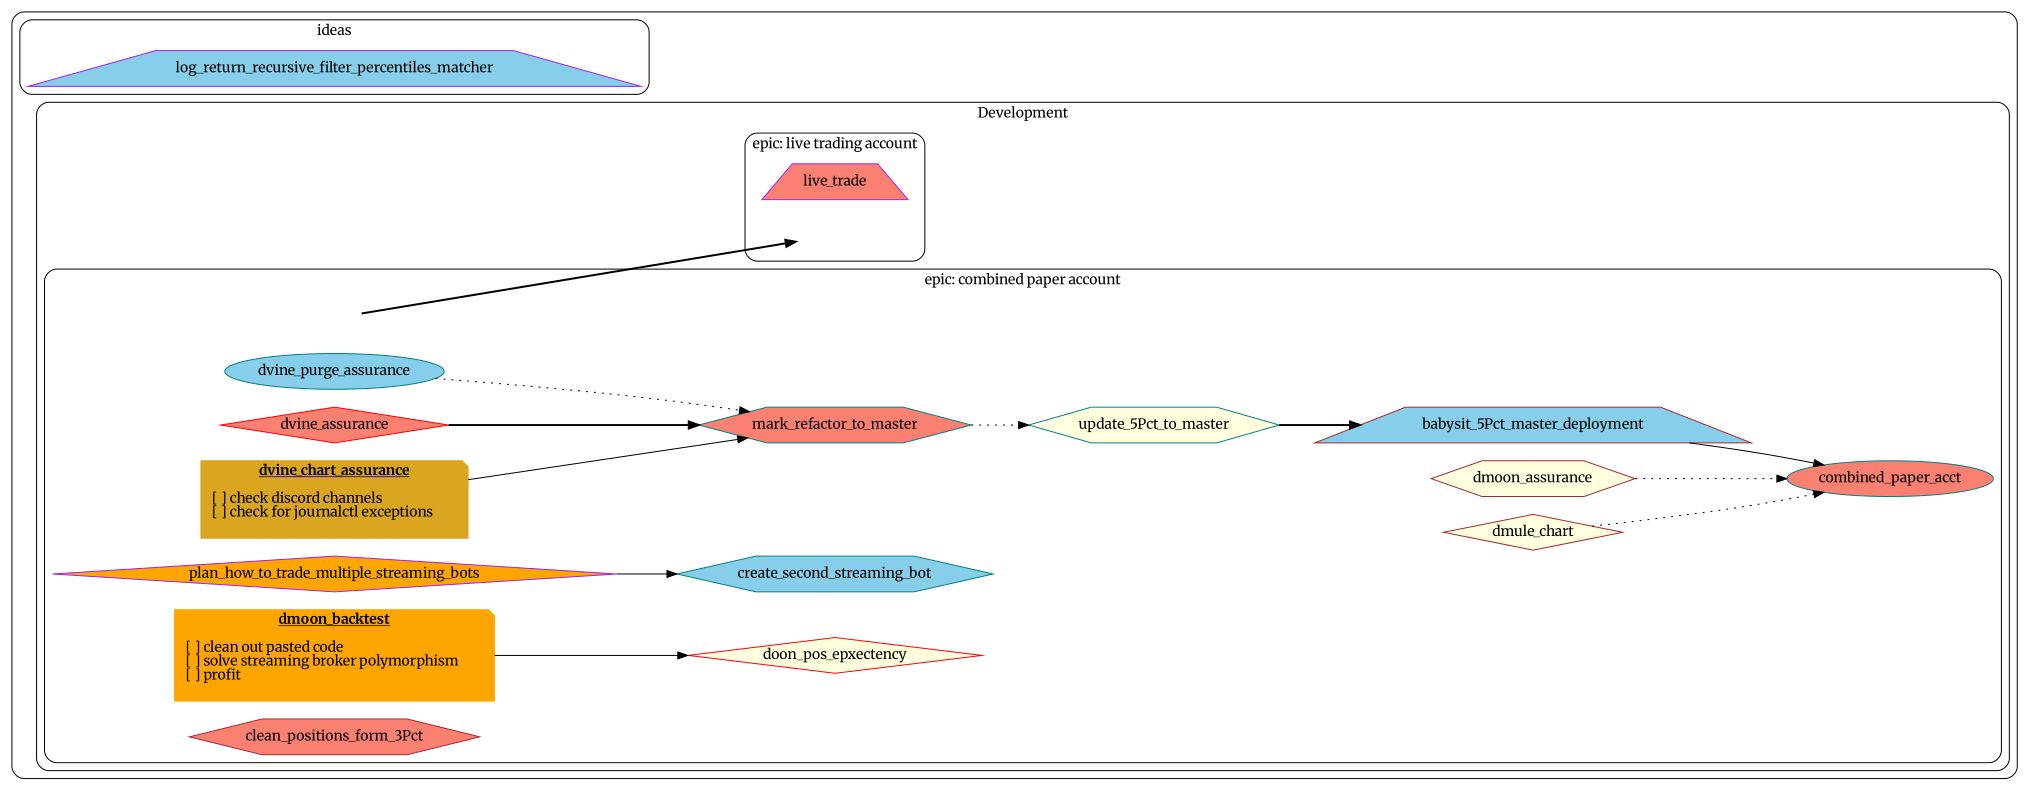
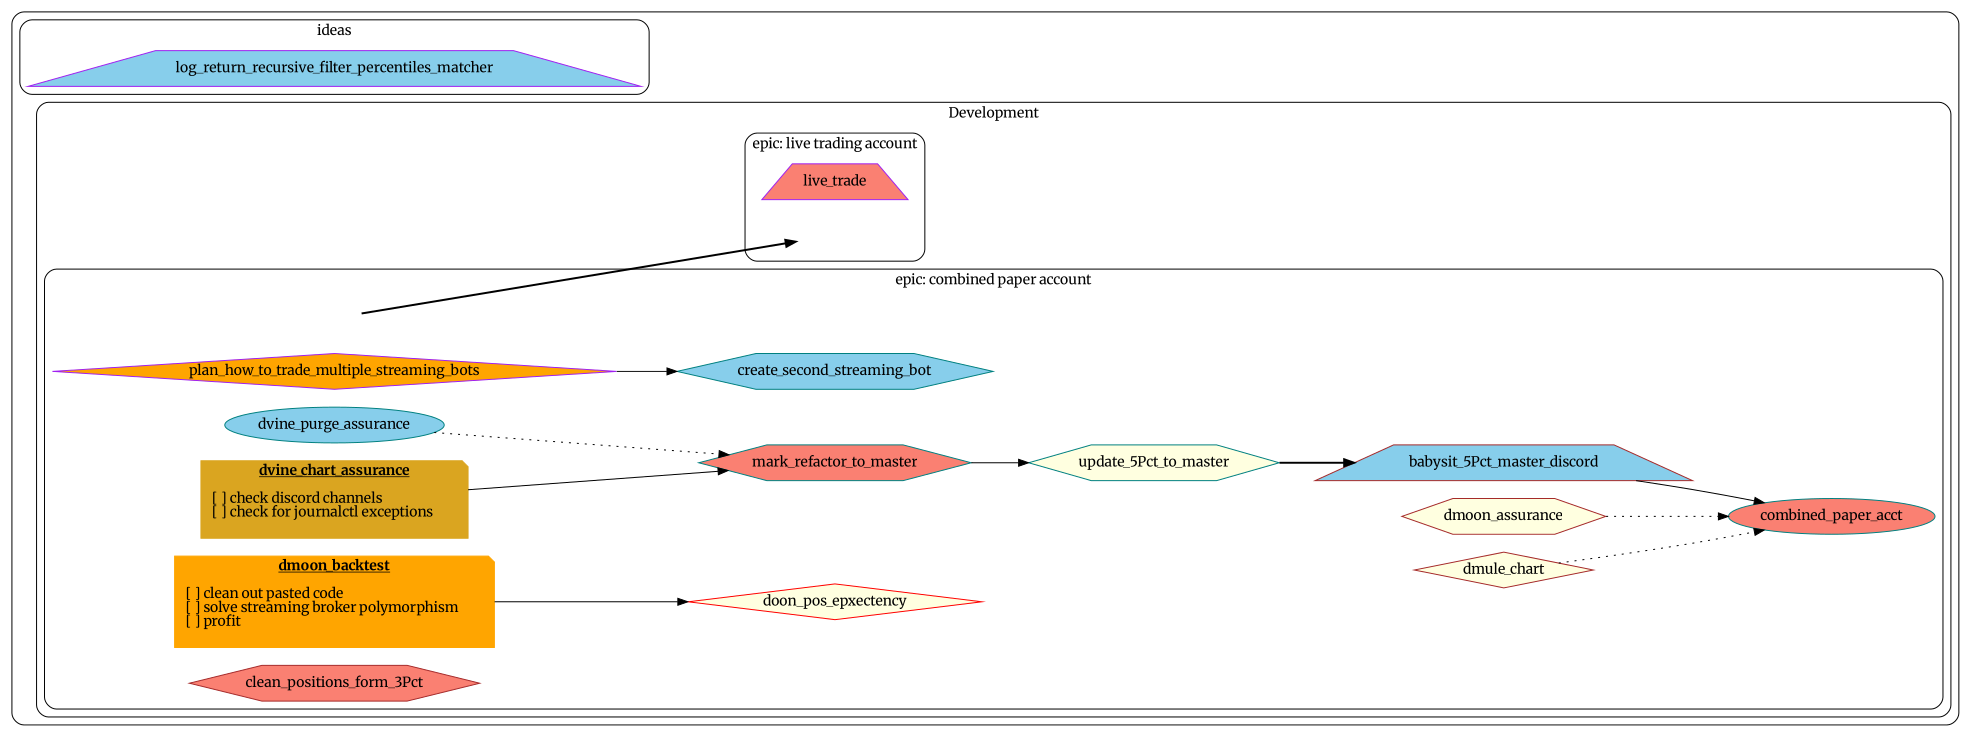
node "dvine_assurance": removed
edge "mark_refactor_to_master" -> "update_5Pct_to_master": style dotted -> solid
node "babysit_5Pct_master_deployment": label "babysit_5Pct_master_deployment" -> "babysit_5Pct_master_discord"
